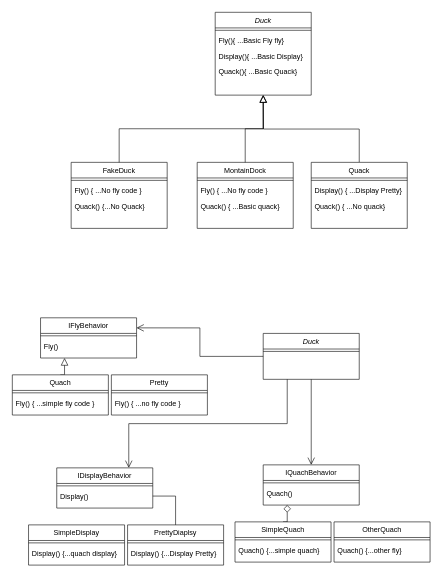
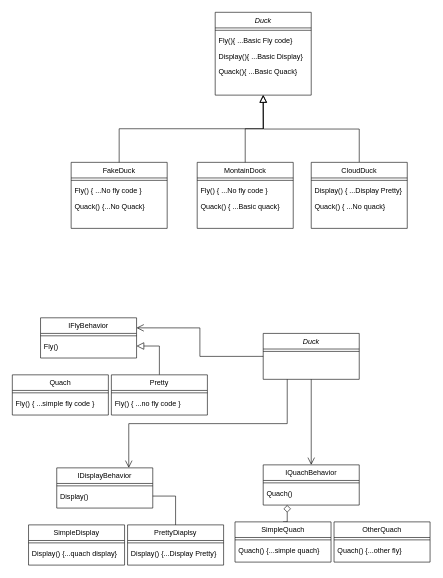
node "Fly(){ ...Basic Fly fly}": label "Fly(){ ...Basic Fly fly}" -> "Fly(){ ...Basic Fly code}"
node "Quack": label "Quack" -> "CloudDuck"
edge "Pretty" -> "Fly()": added
edge "Quach" -> "IFlyBehavior": removed
